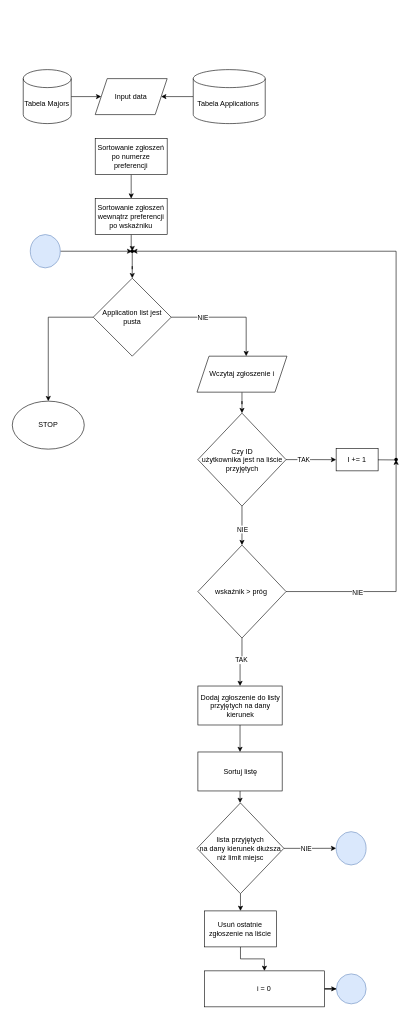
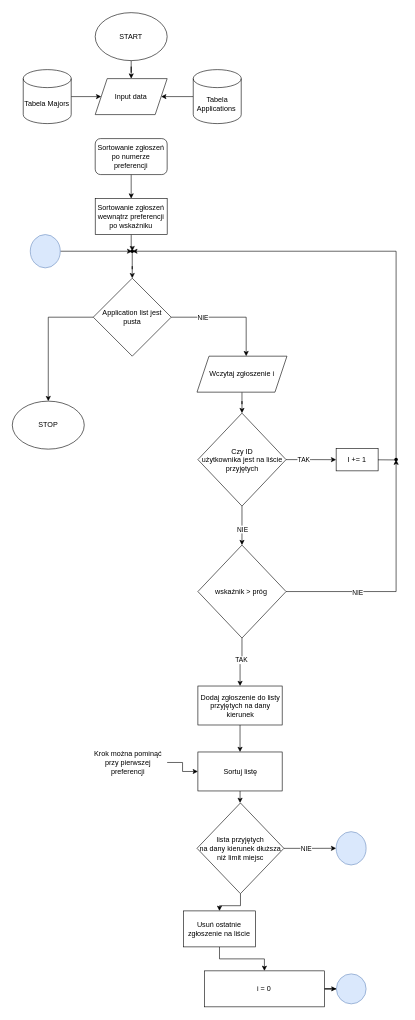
node "START": added
edge "START" -> "Input data": added
node "Tabela Applications": size 72x54 -> 48x54
node "Sortowanie zgłoszeń po numerze preferencji": shape rectangle -> rounded rectangle
node "Krok można pominąć przy pierwszej preferencji": added
edge "Krok można pominąć przy pierwszej preferencji" -> "Sortuj listę": added
node "Usuń ostatnie zgłoszenie na liście": moved (241, 929) -> (220, 929)
